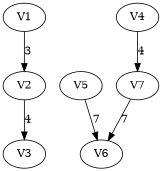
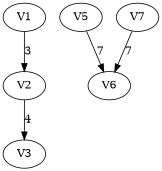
node "V4": removed
